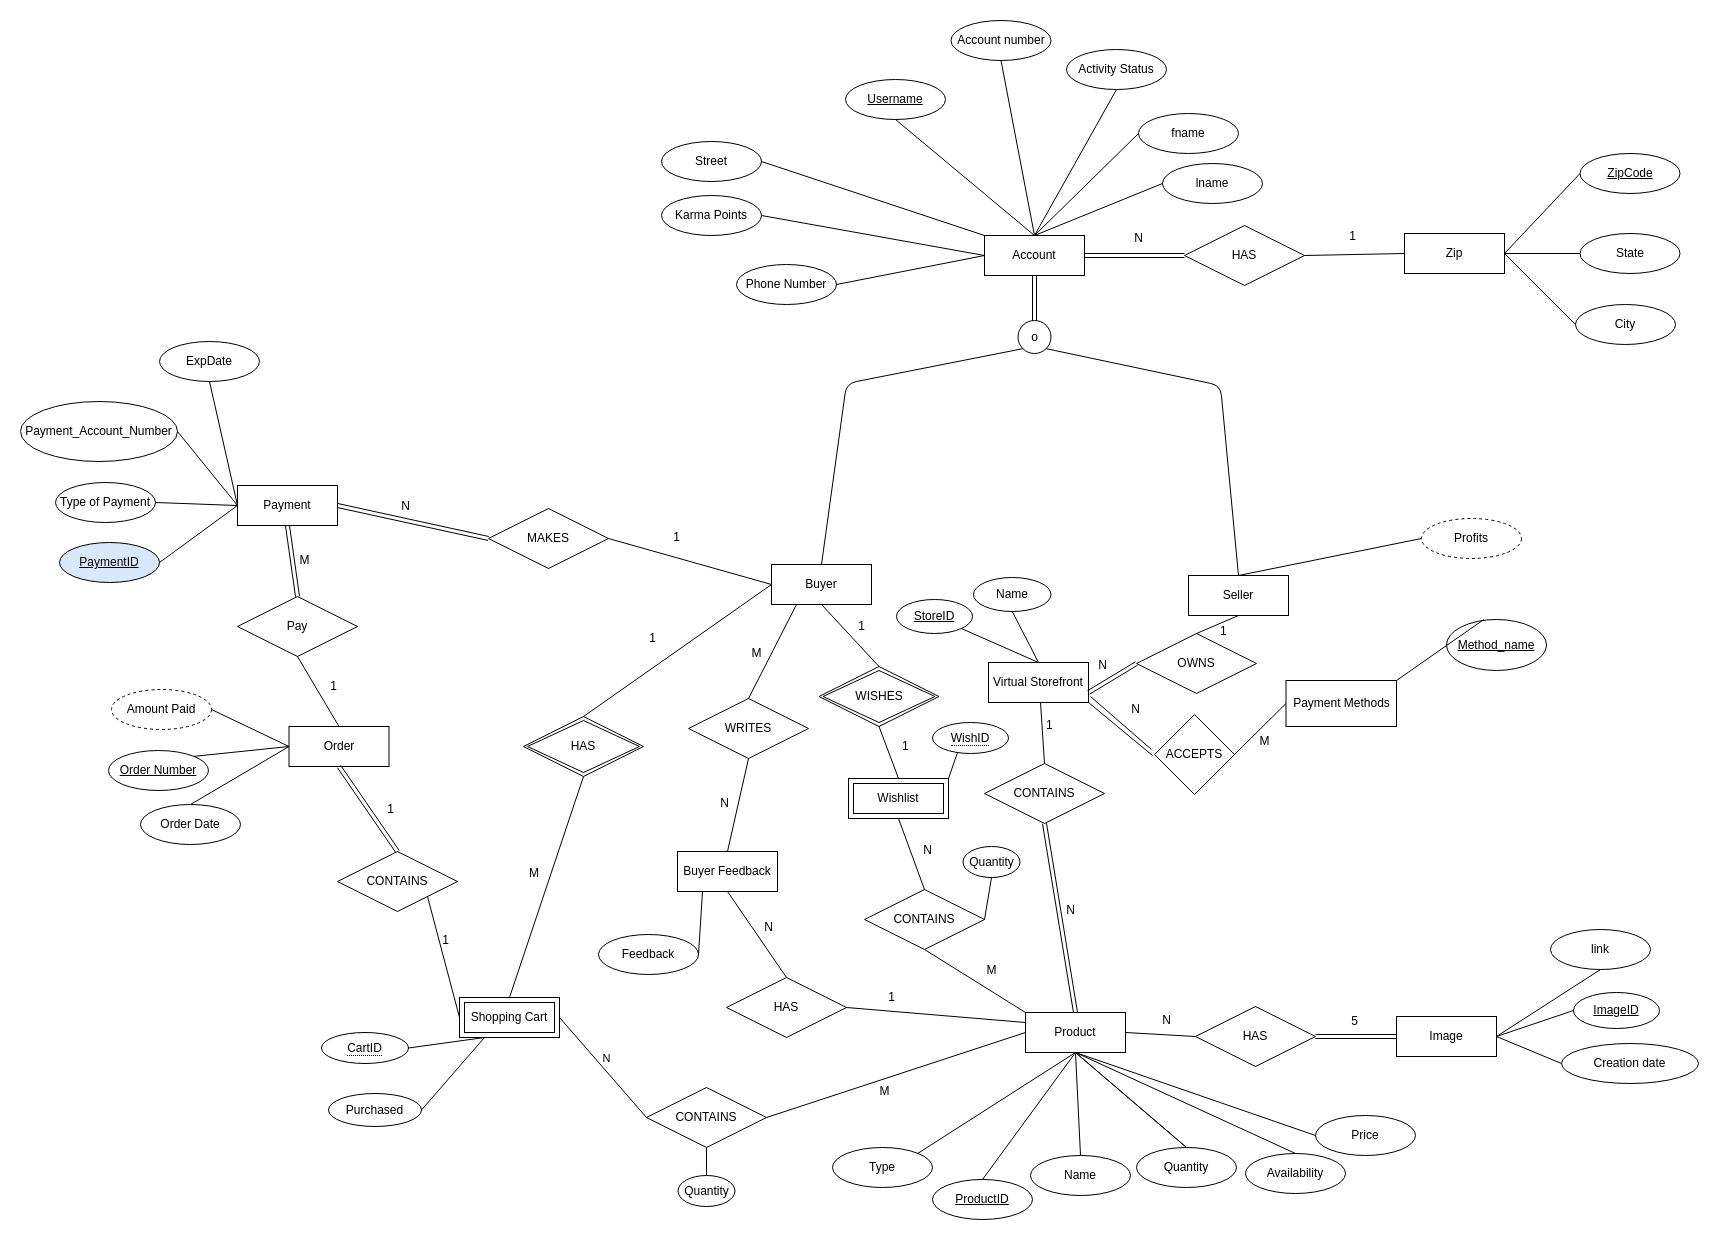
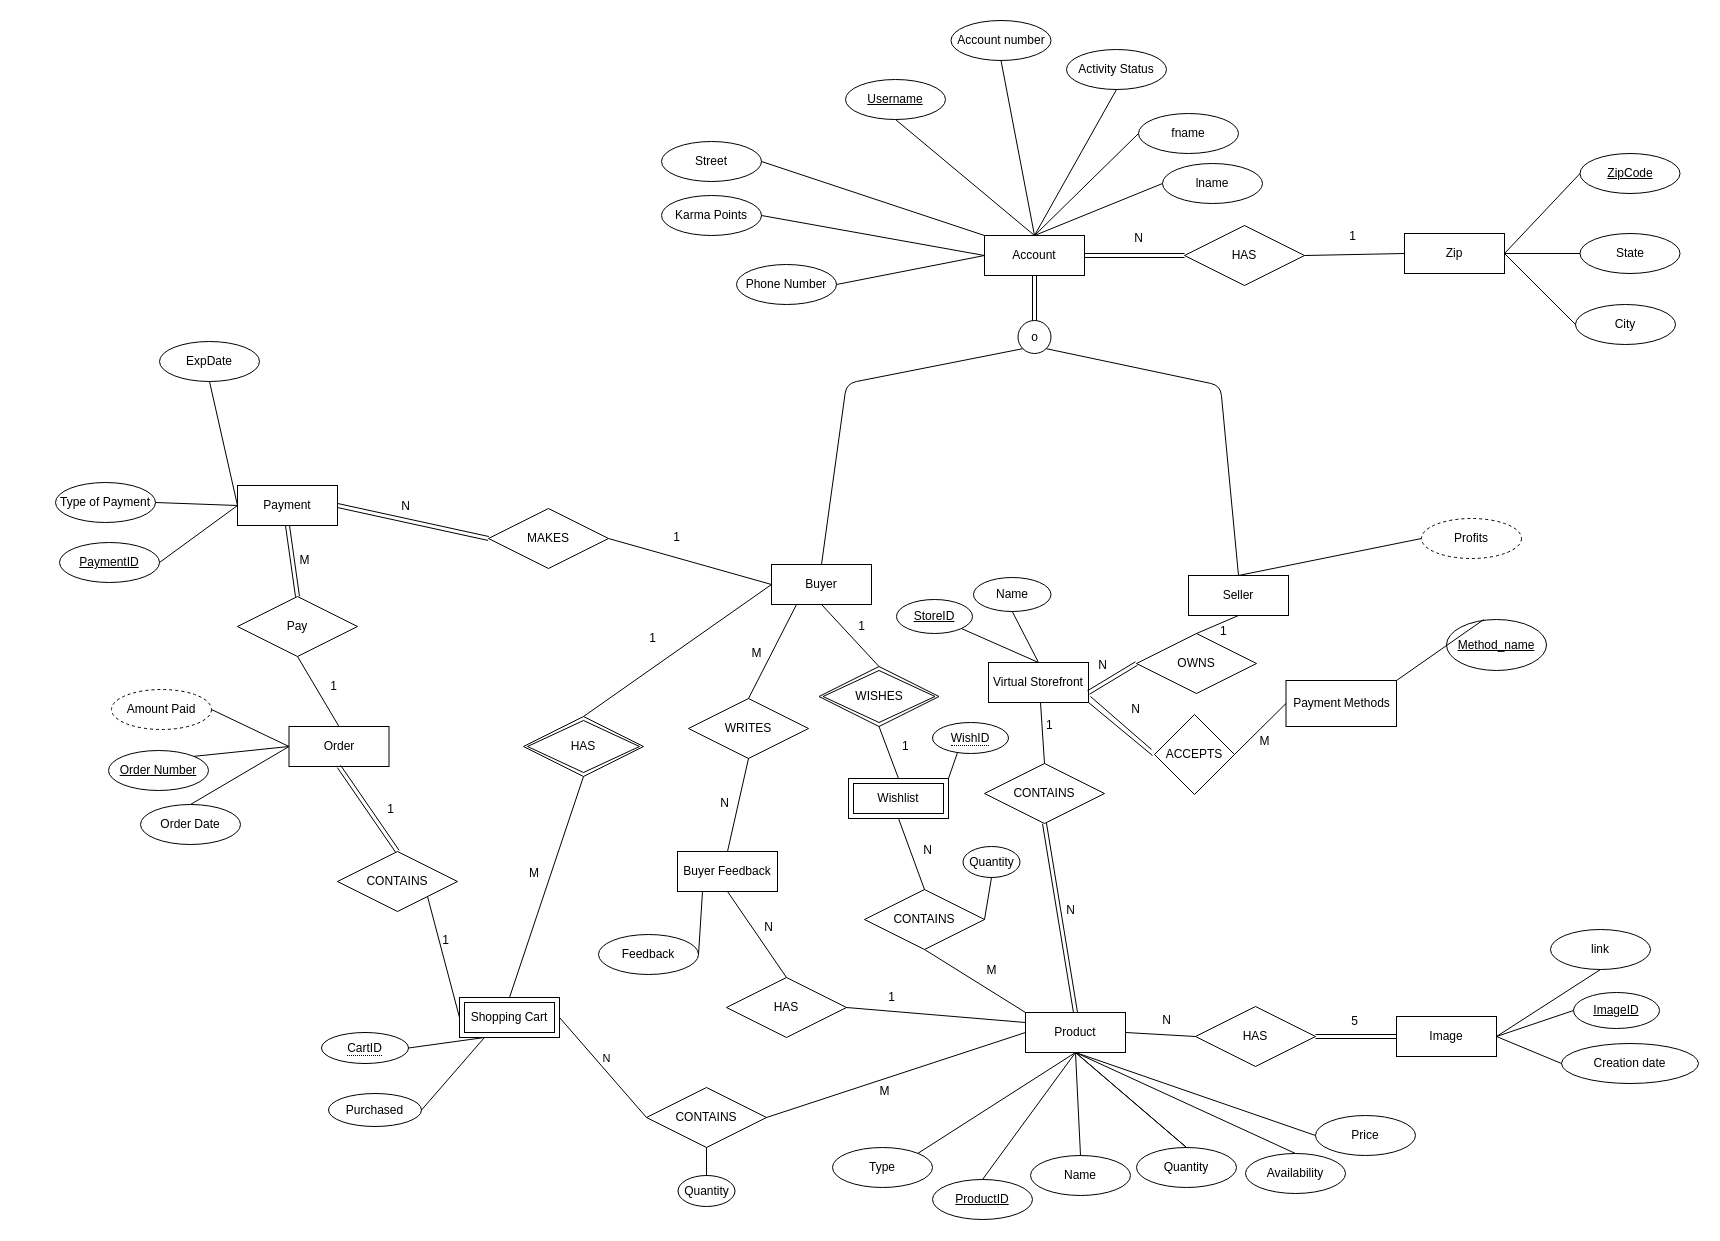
node "Payment_Account_Number": removed
edge "Payment_Account_Number" -- "Payment": removed
node "PaymentID": fillcolor #dae8fc -> #ffffff
